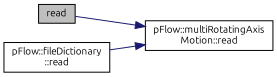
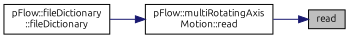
edge "read" -> "pFlow::multiRotatingAxis Motion::read": reversed
node "pFlow::fileDictionary ::read": label "pFlow::fileDictionary ::read" -> "pFlow::fileDictionary ::fileDictionary"
